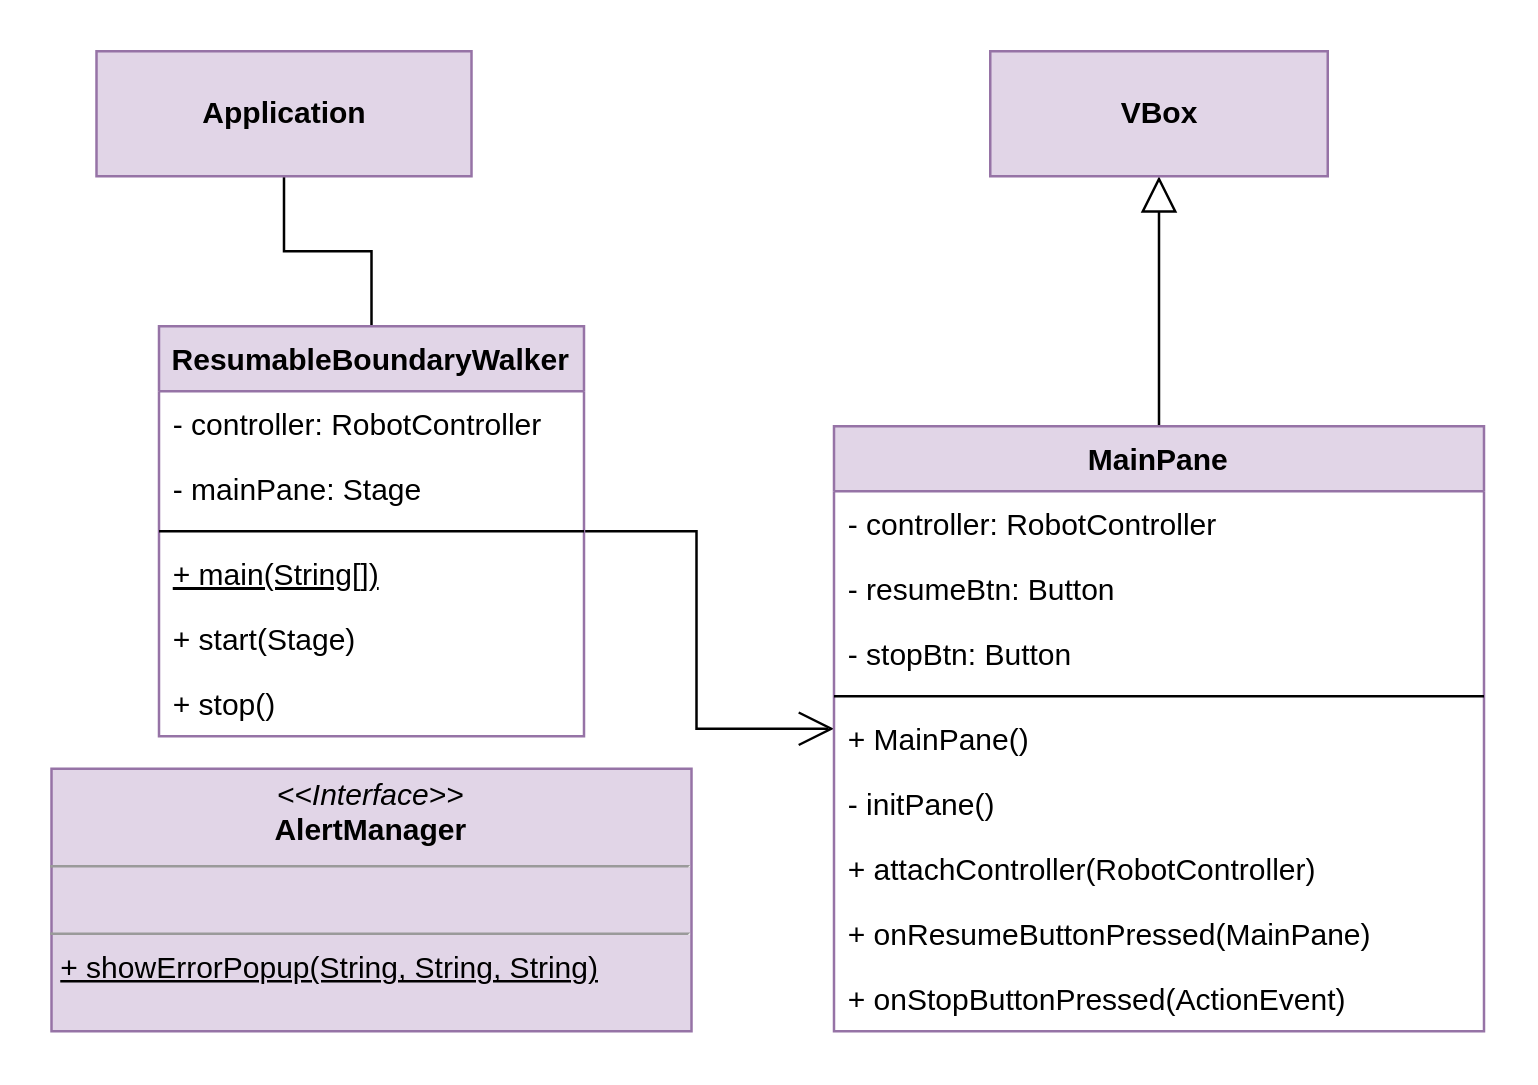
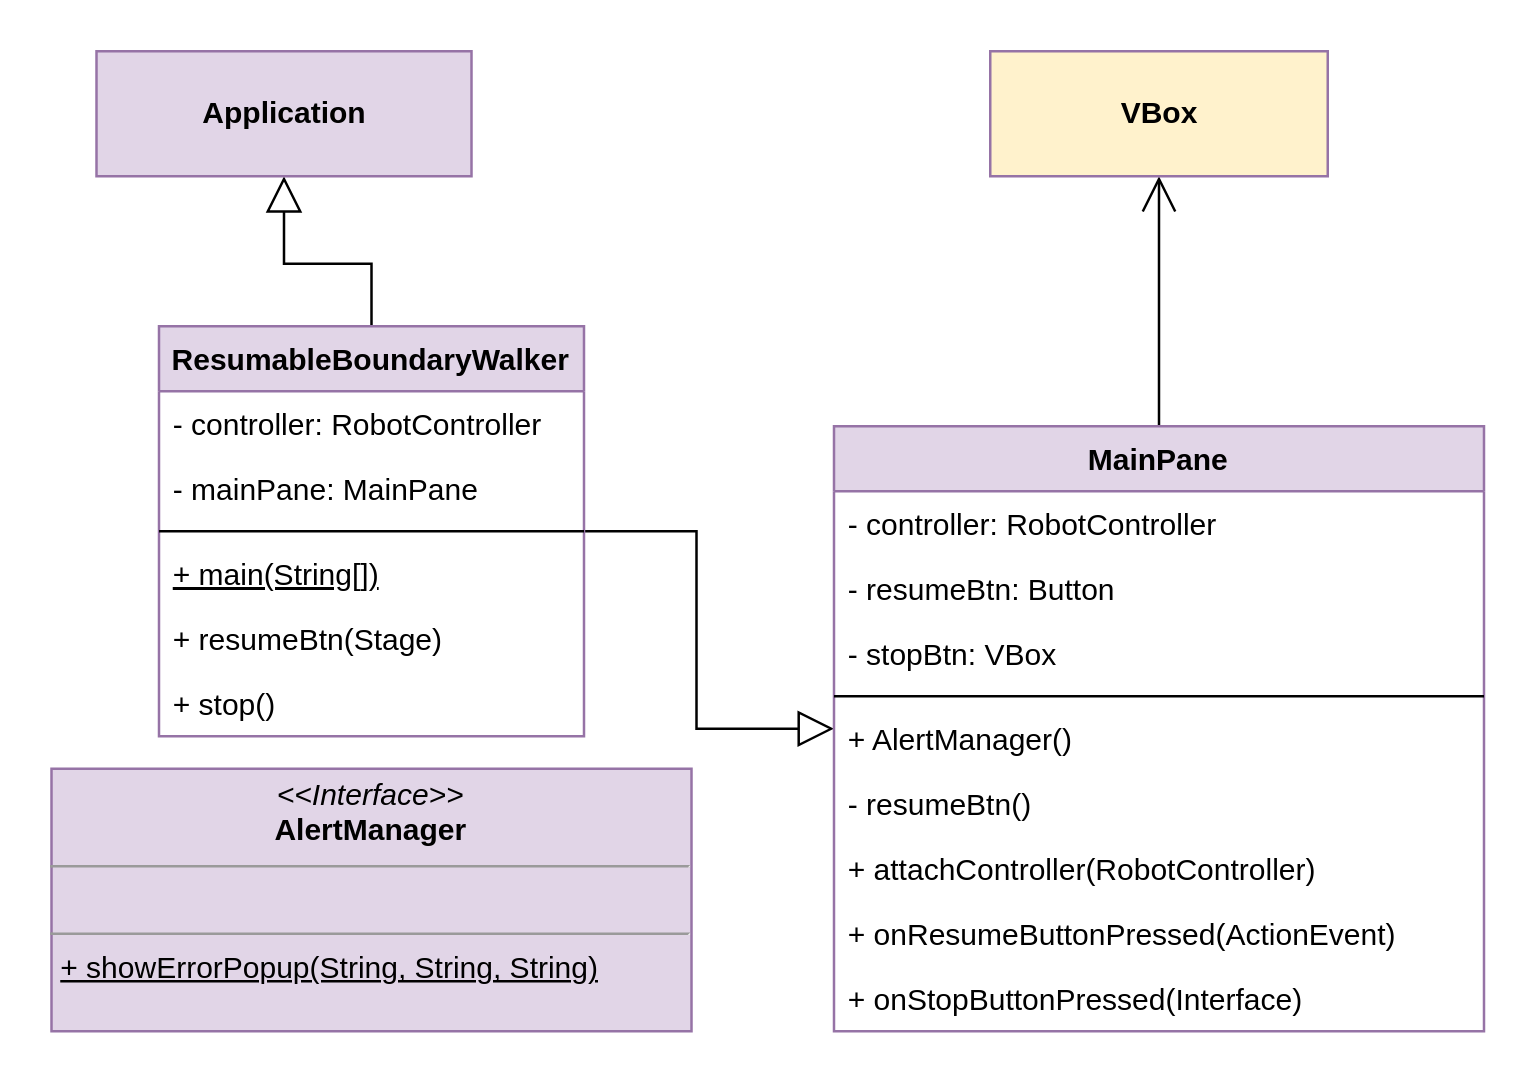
node "VBox": fillcolor #e1d5e7 -> #fff2cc
edge "Application" -- "ResumableBoundaryWalker": arrowhead none -> block
edge "MainPane" -> "VBox": arrowhead block -> open
node "- mainPane: Stage": label "- mainPane: Stage" -> "- mainPane: MainPane"
node "+ start(Stage)": label "+ start(Stage)" -> "+ resumeBtn(Stage)"
node "- stopBtn: Button": label "- stopBtn: Button" -> "- stopBtn: VBox"
edge "ResumableBoundaryWalker" -> "MainPane": arrowhead open -> block
node "+ MainPane()": label "+ MainPane()" -> "+ AlertManager()"
node "- initPane()": label "- initPane()" -> "- resumeBtn()"
node "+ onResumeButtonPressed(MainPane)": label "+ onResumeButtonPressed(MainPane)" -> "+ onResumeButtonPressed(ActionEvent)"
node "+ onStopButtonPressed(ActionEvent)": label "+ onStopButtonPressed(ActionEvent)" -> "+ onStopButtonPressed(Interface)"
